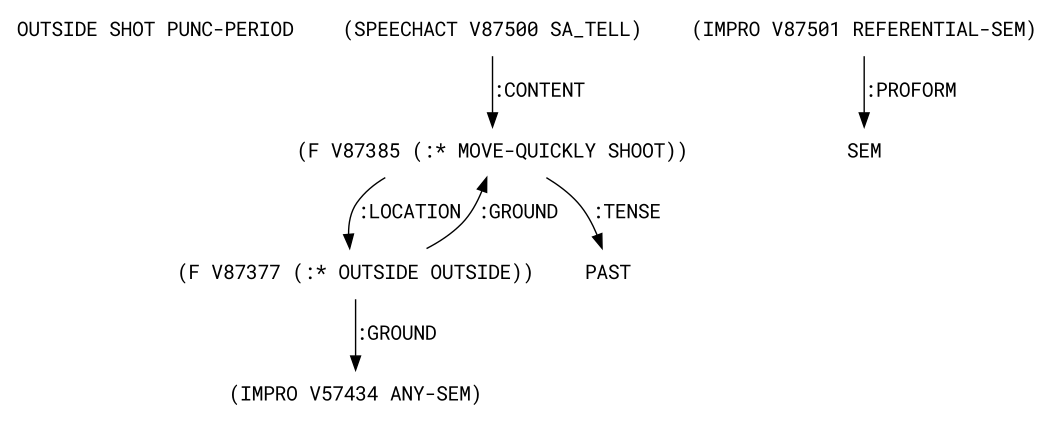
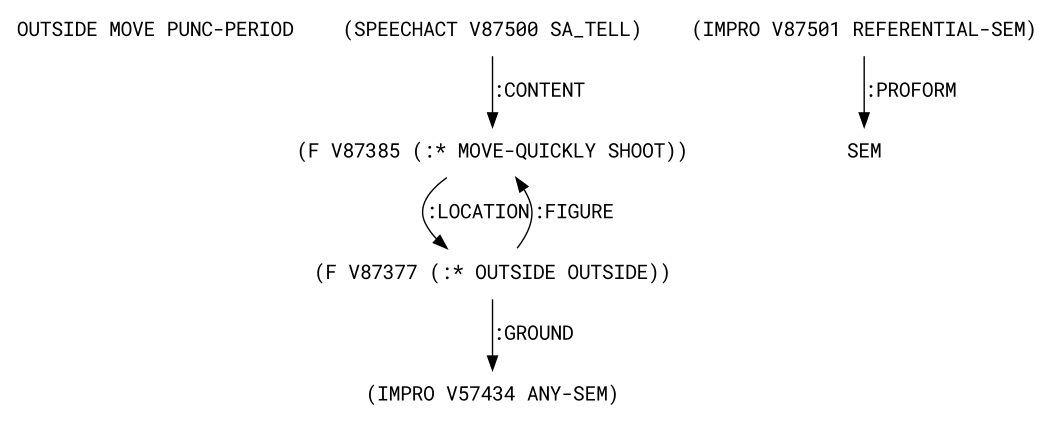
node "OUTSIDE SHOT PUNC-PERIOD": label "OUTSIDE SHOT PUNC-PERIOD" -> "OUTSIDE MOVE PUNC-PERIOD"
edge "(F V87377 (:* OUTSIDE OUTSIDE))" -> "(F V87385 (:* MOVE-QUICKLY SHOOT))": label ":GROUND" -> ":FIGURE"
node "PAST": removed
